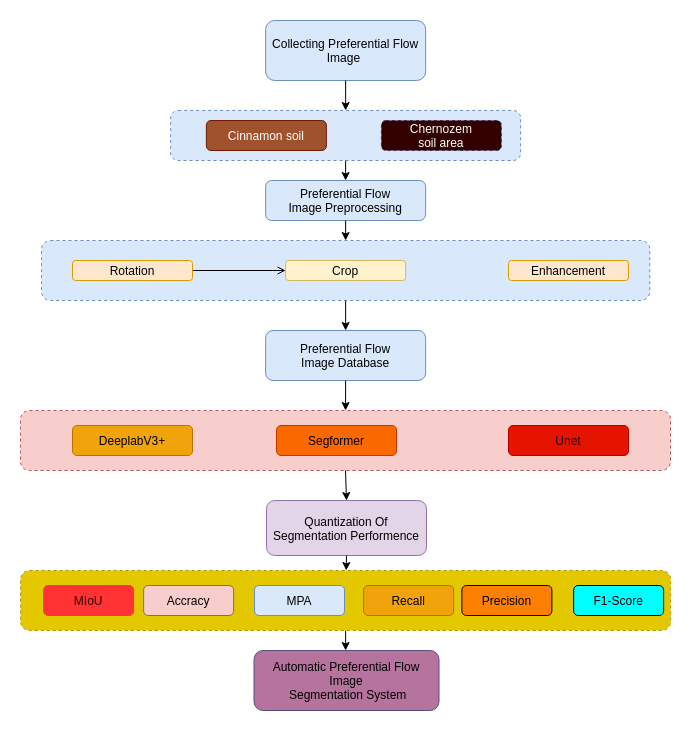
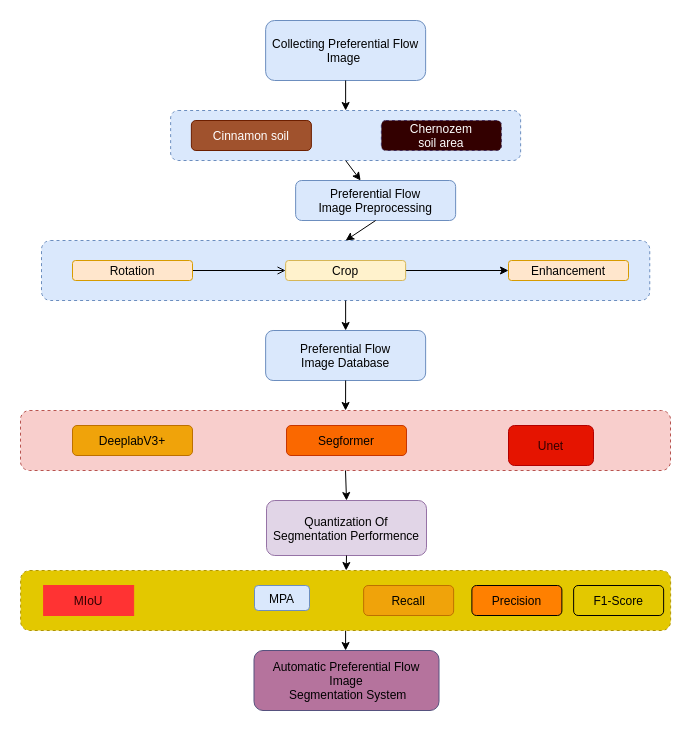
node "Cinnamon soil": moved (266, 136) -> (251, 136)
node "Preferential Flow Image Preprocessing": moved (346, 201) -> (376, 201)
edge "Crop" -> "Enhancement": added
node "Segformer": moved (337, 441) -> (347, 441)
node "Unet": size 120x30 -> 85x40
node "MIoU": shape rounded rectangle -> rectangle
node "Accracy": removed
node "MPA": size 90x30 -> 55x25
node "Precision": moved (507, 601) -> (517, 601)
node "F1-Score": fillcolor #00ffff -> #e3c800
